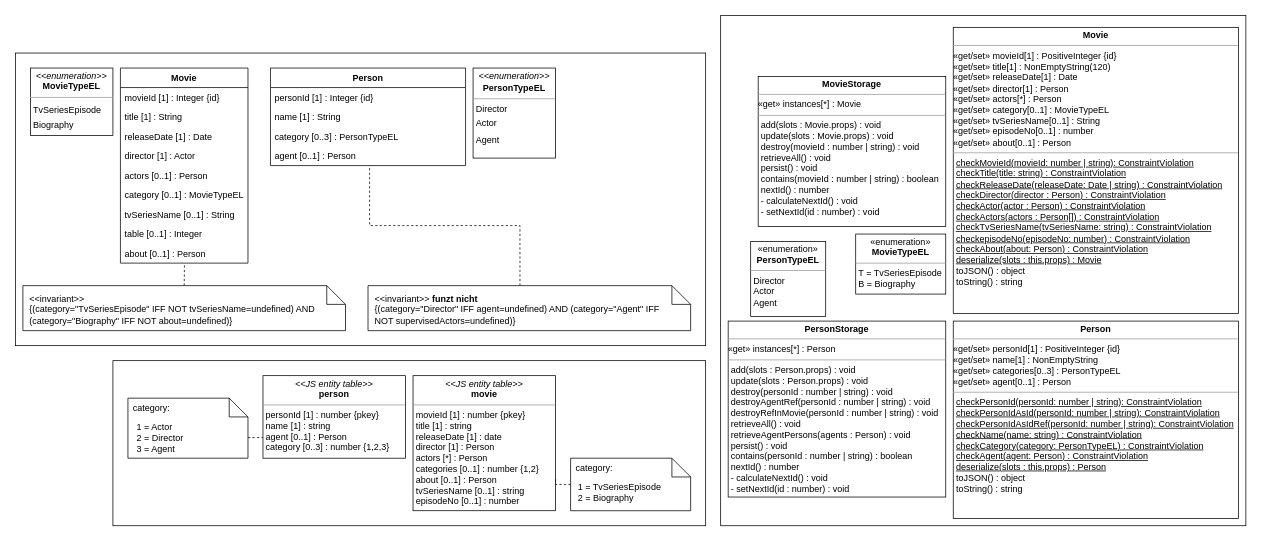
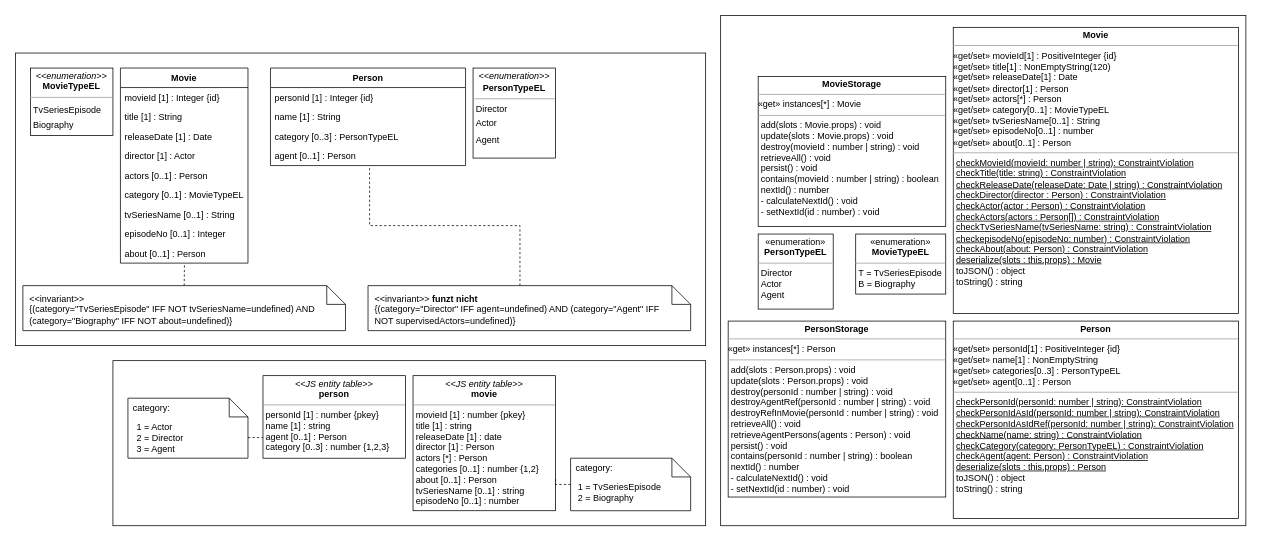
node "table [0..1] : Integer": label "table [0..1] : Integer" -> "episodeNo [0..1] : Integer"
node "«enumeration» PersonTypeEL Director Actor Agent": moved (788, 279) -> (795, 271)
